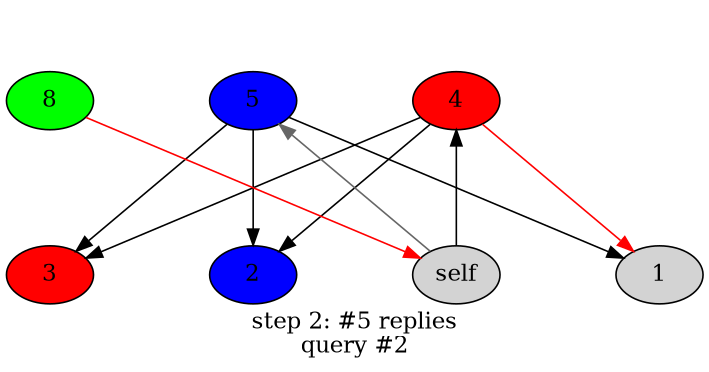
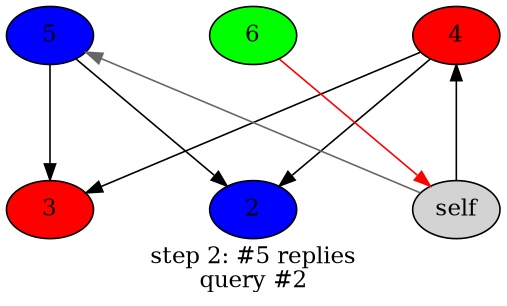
node "8": label "8" -> "6"
node "1": removed
